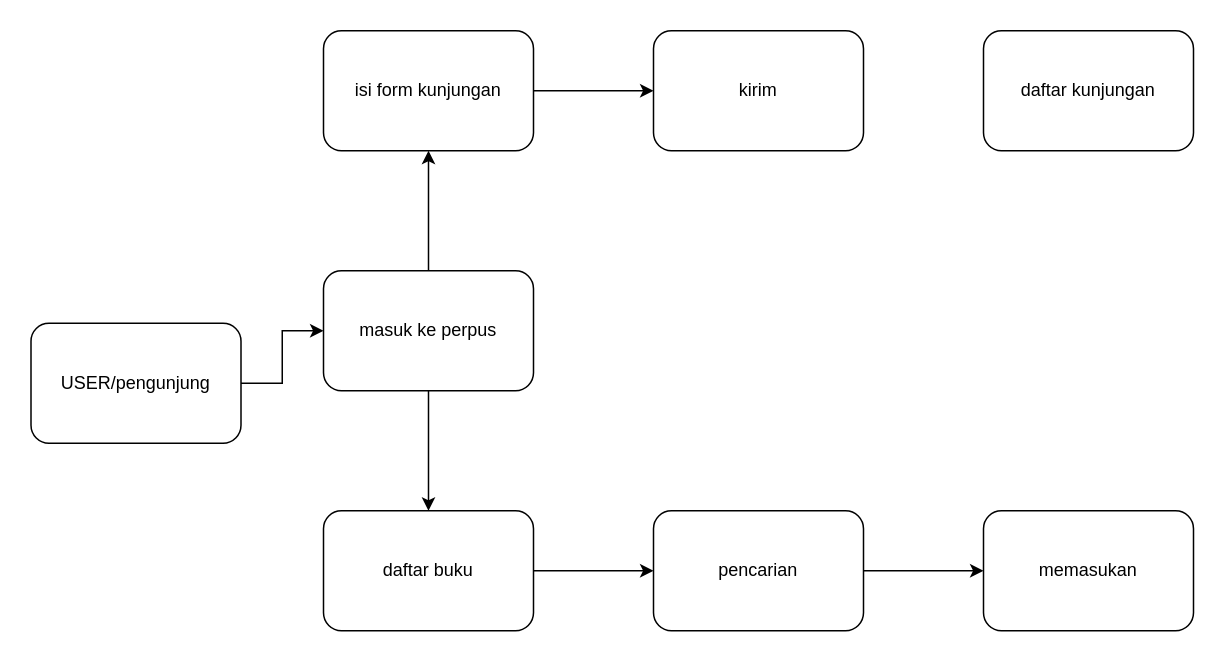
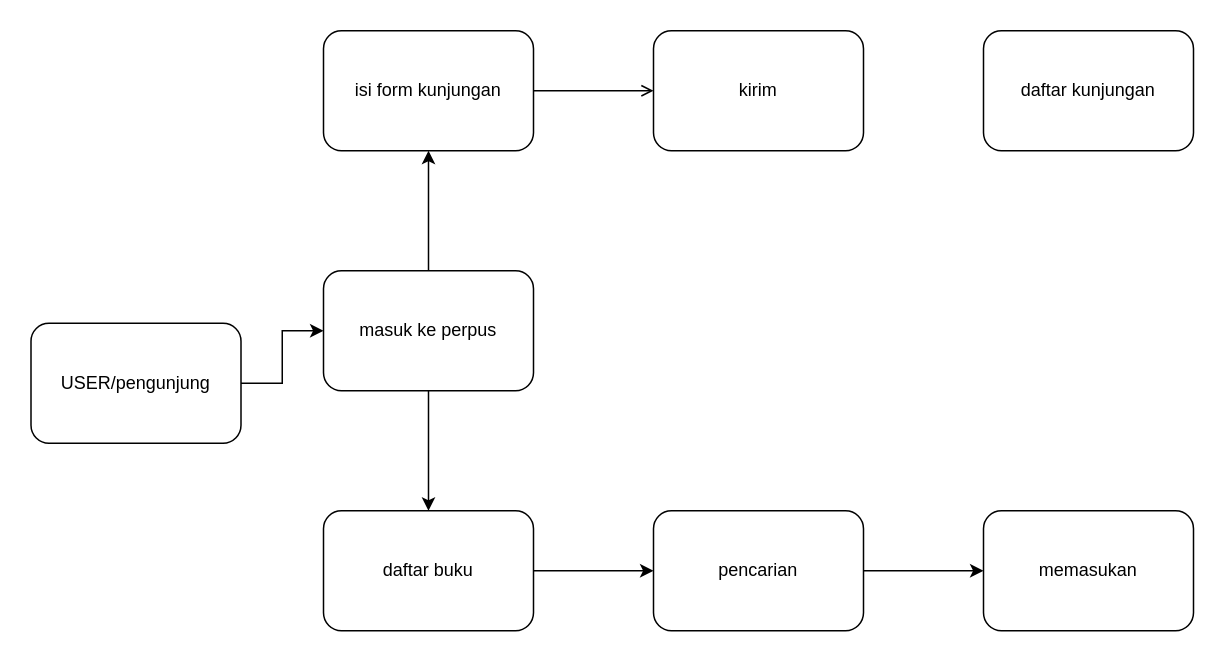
edge "isi form kunjungan" -> "kirim": arrowhead classic -> open
